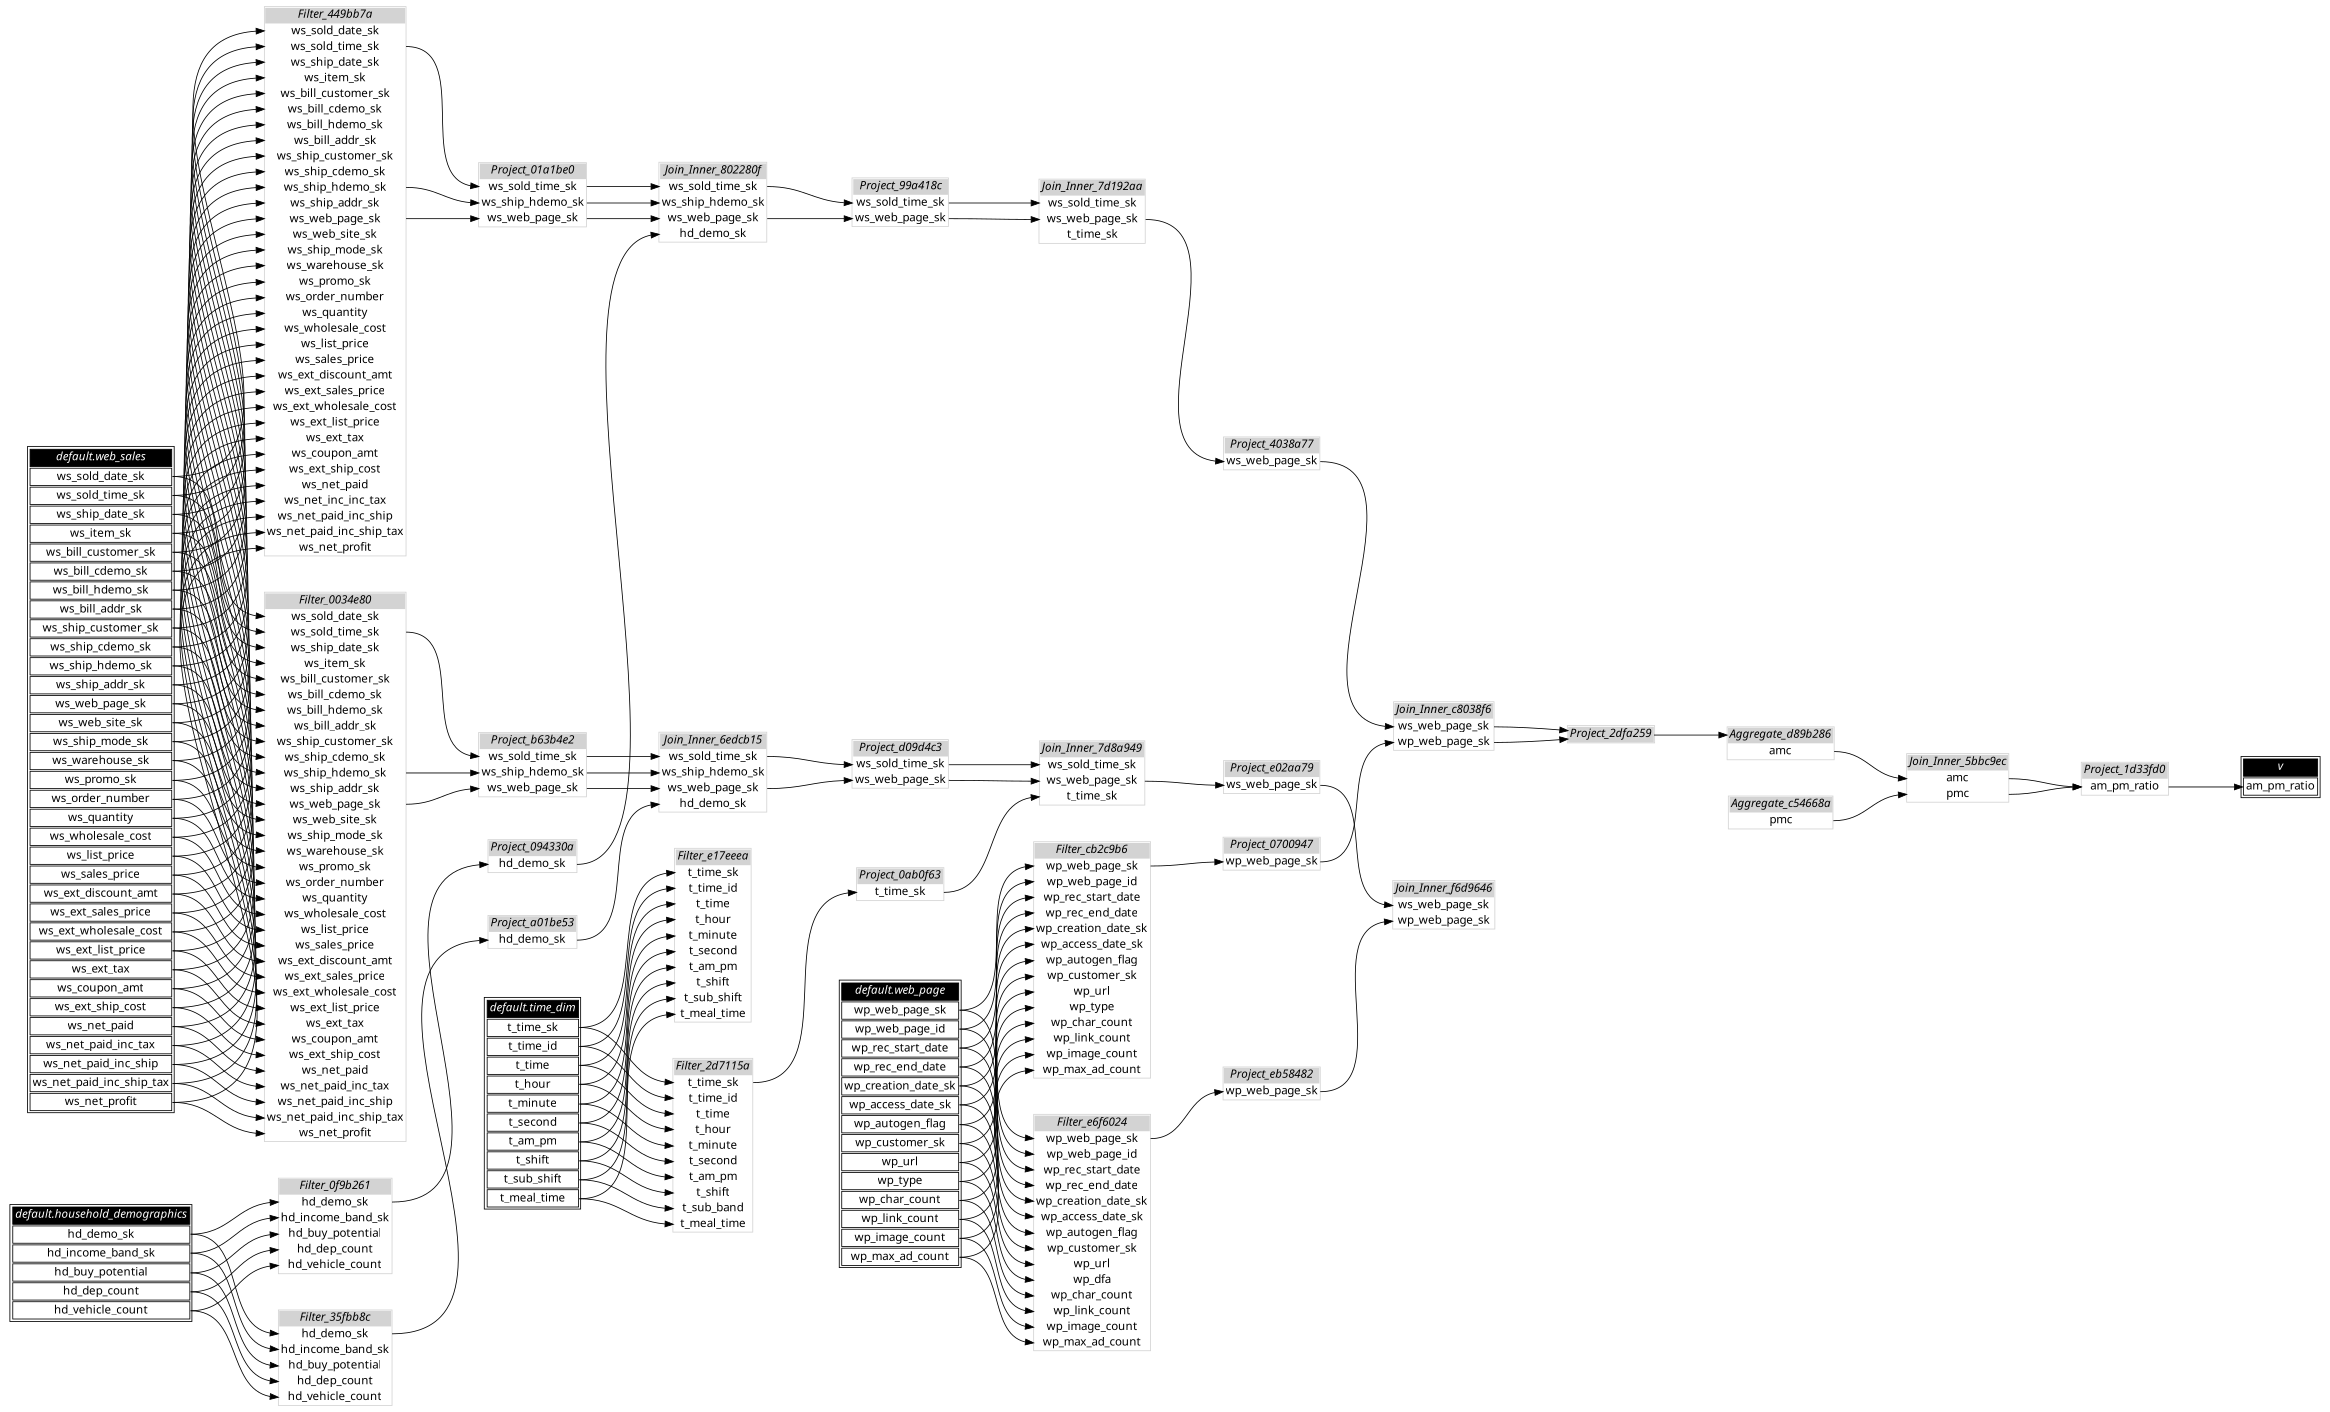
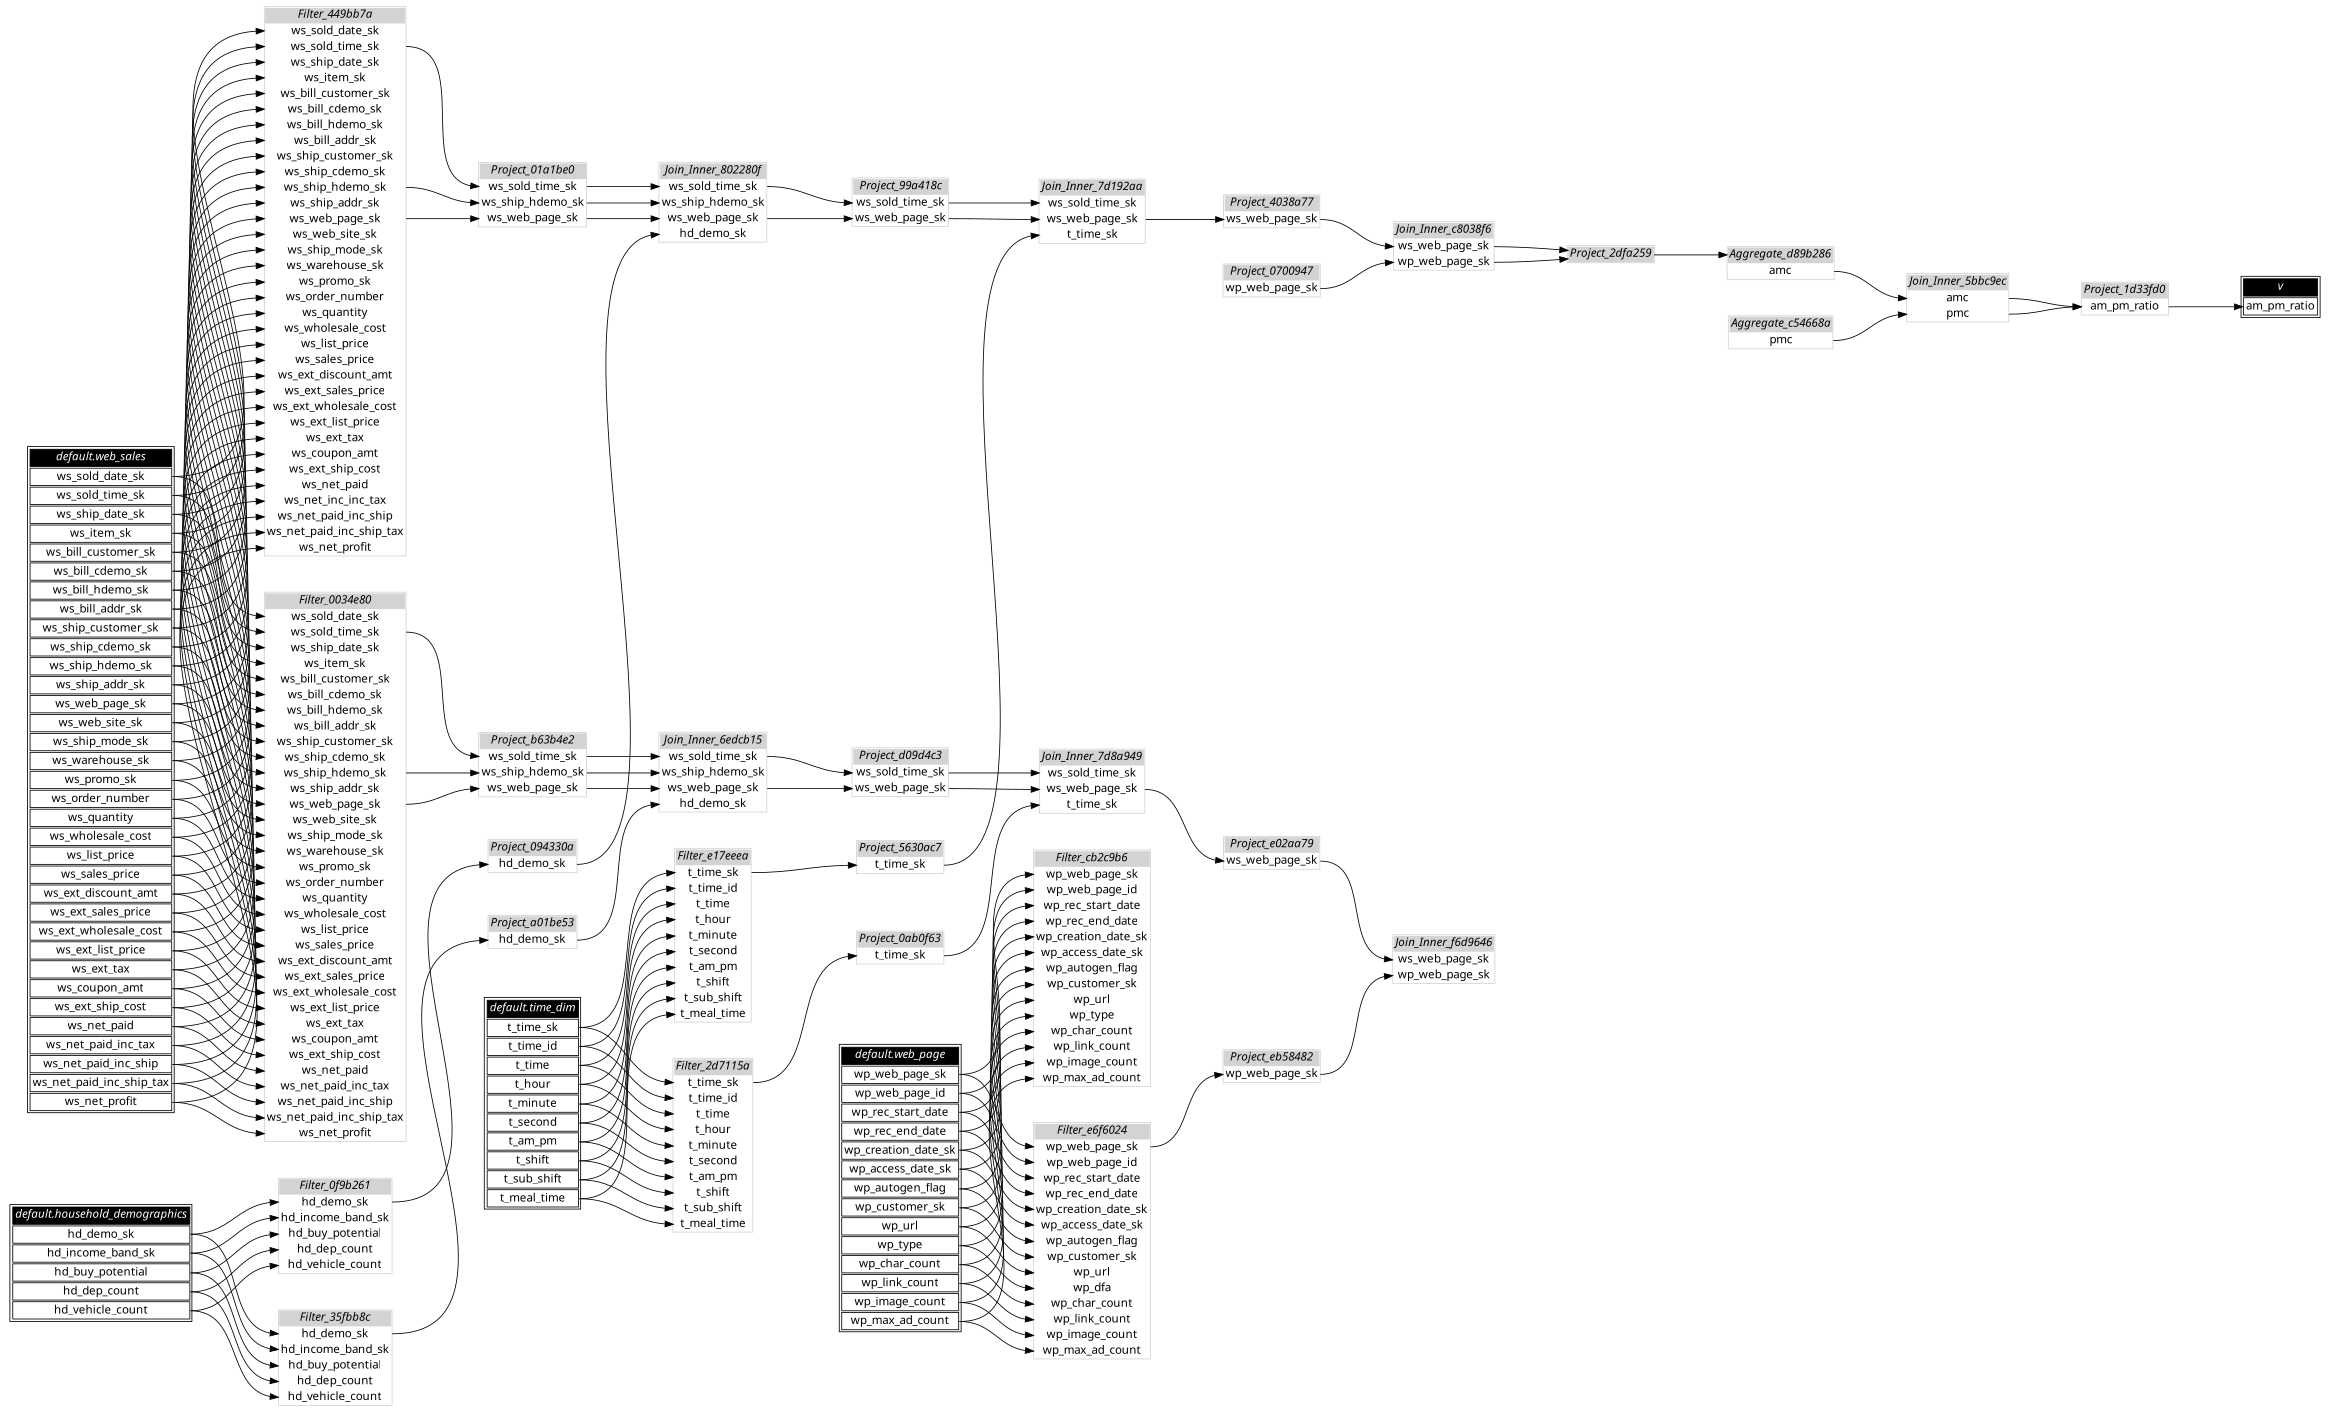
node "Project_5630ac7": added
edge "Filter_cb2c9b6" -> "Project_0700947": removed
node "Filter_2d7115a": text "t_sub_band" -> "t_sub_shift"
